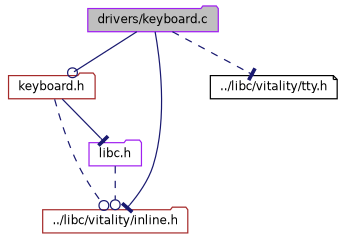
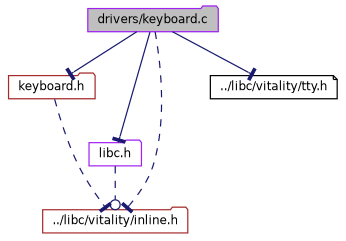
edge "drivers/keyboard.c" -> "keyboard.h": arrowhead odot -> tee
edge "drivers/keyboard.c" -> "../libc/vitality/tty.h": style dashed -> solid
edge "keyboard.h" -> "libc.h": now "drivers/keyboard.c" -> "libc.h"
edge "drivers/keyboard.c" -> "../libc/vitality/inline.h": style solid -> dashed
edge "keyboard.h" -> "../libc/vitality/inline.h": arrowhead odot -> tee
